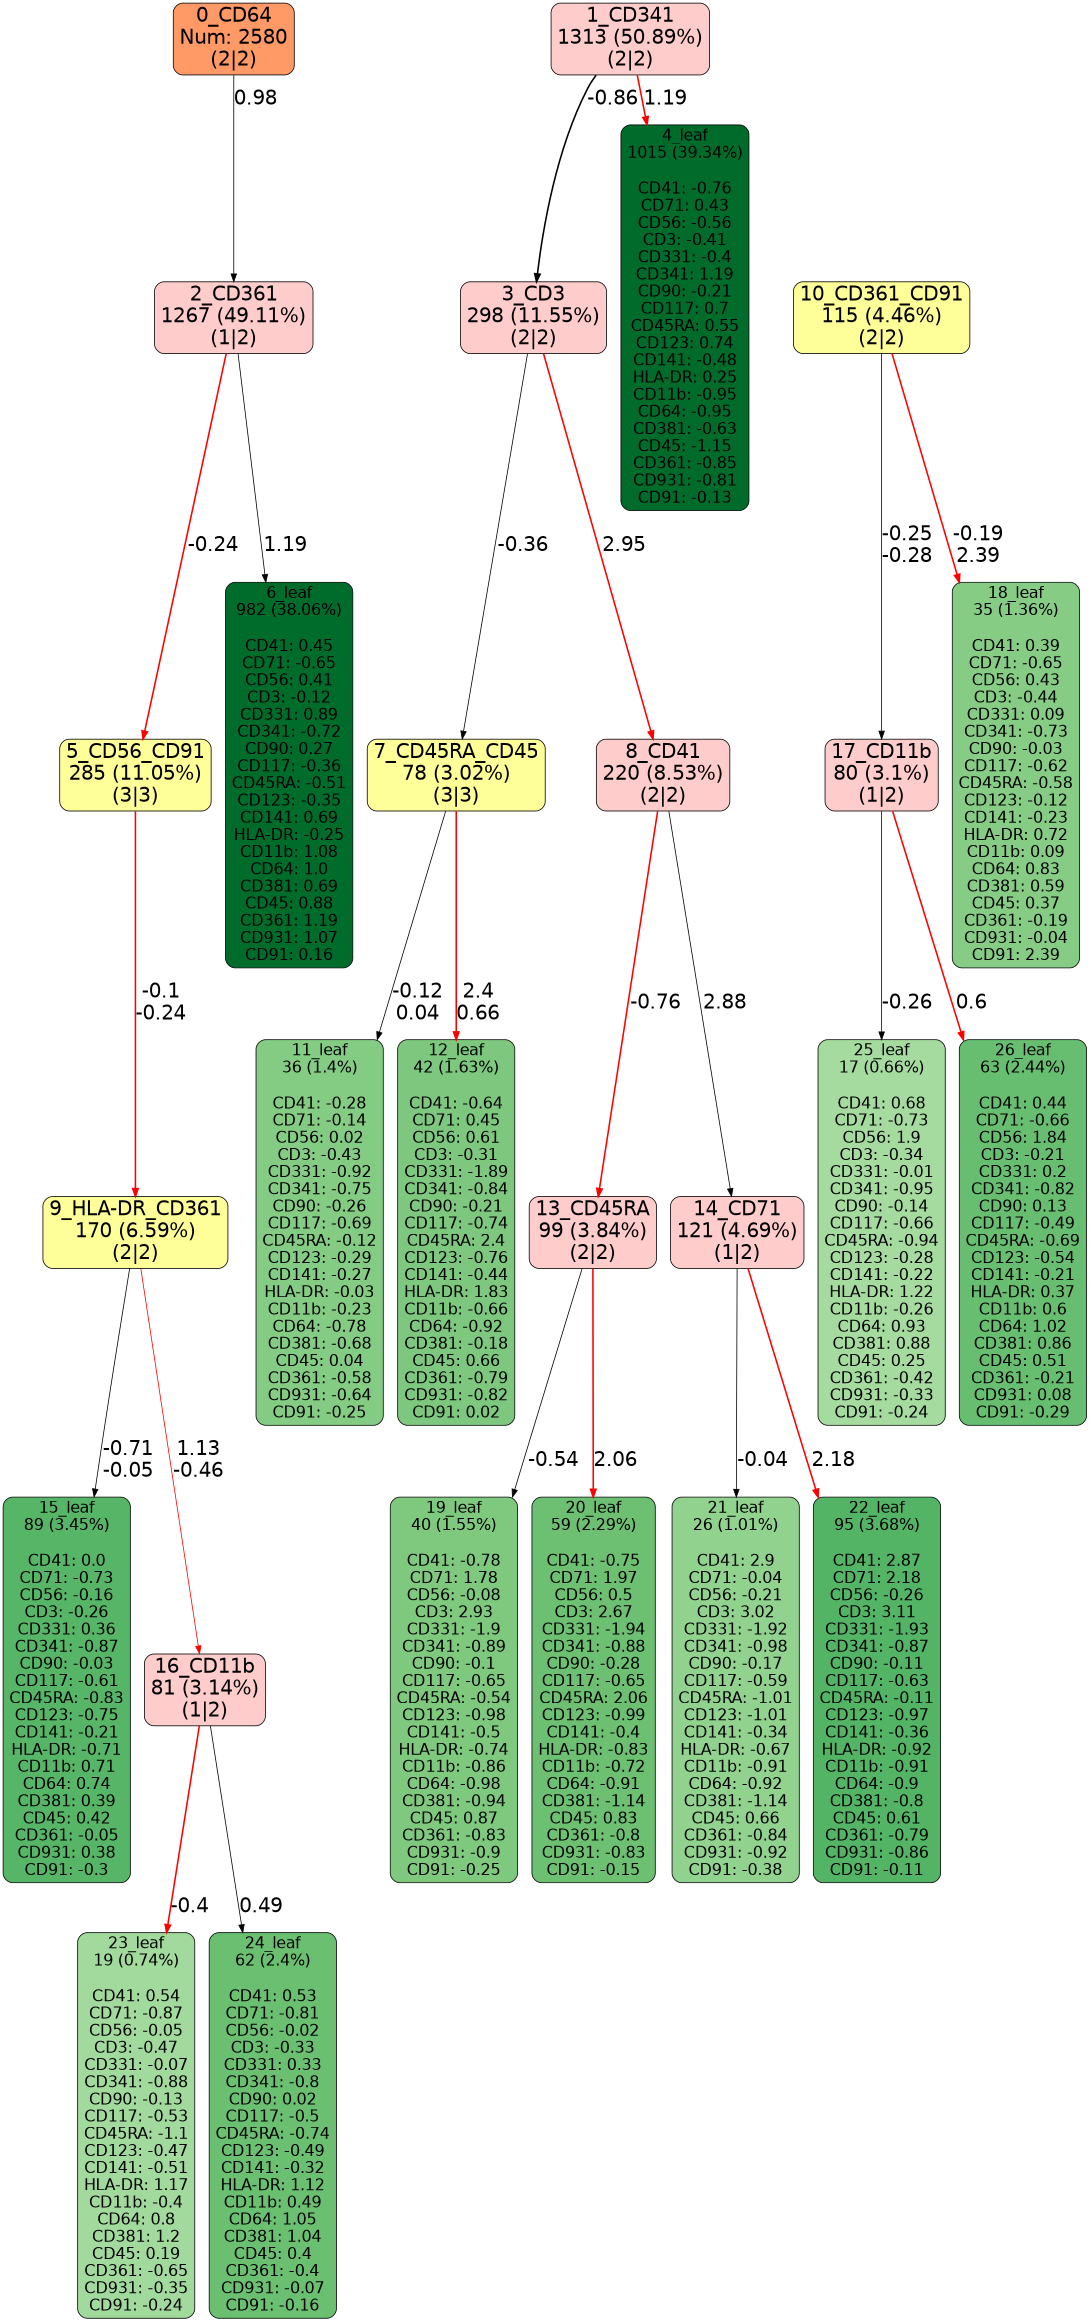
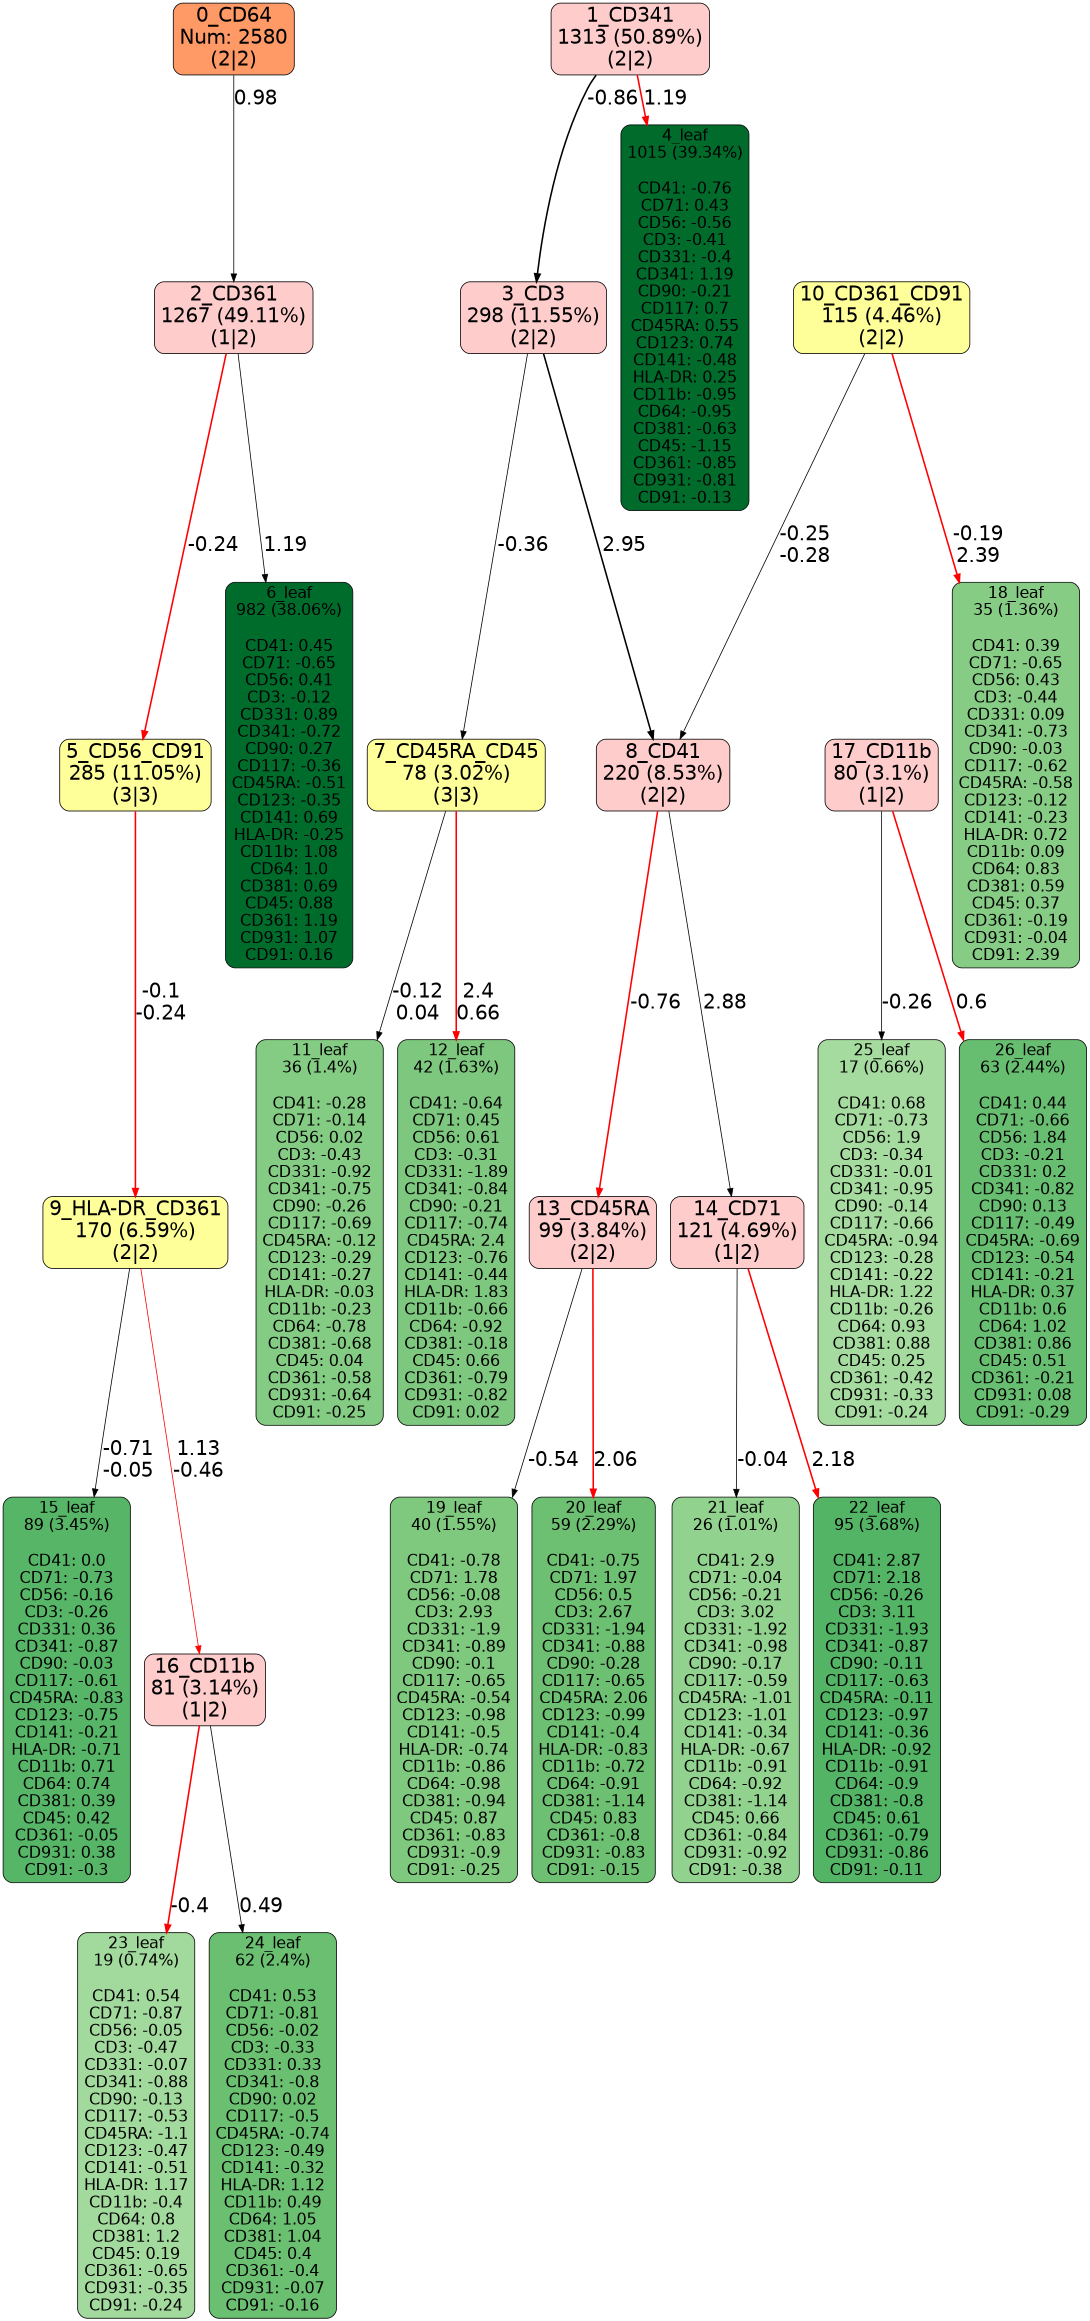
edge "10_CD361_CD91 115 (4.46%) (2|2)" -> "17_CD11b 80 (3.1%) (1|2)": now "10_CD361_CD91 115 (4.46%) (2|2)" -> "8_CD41 220 (8.53%) (2|2)"
edge "3_CD3 298 (11.55%) (2|2)" -> "8_CD41 220 (8.53%) (2|2)": color red -> black
